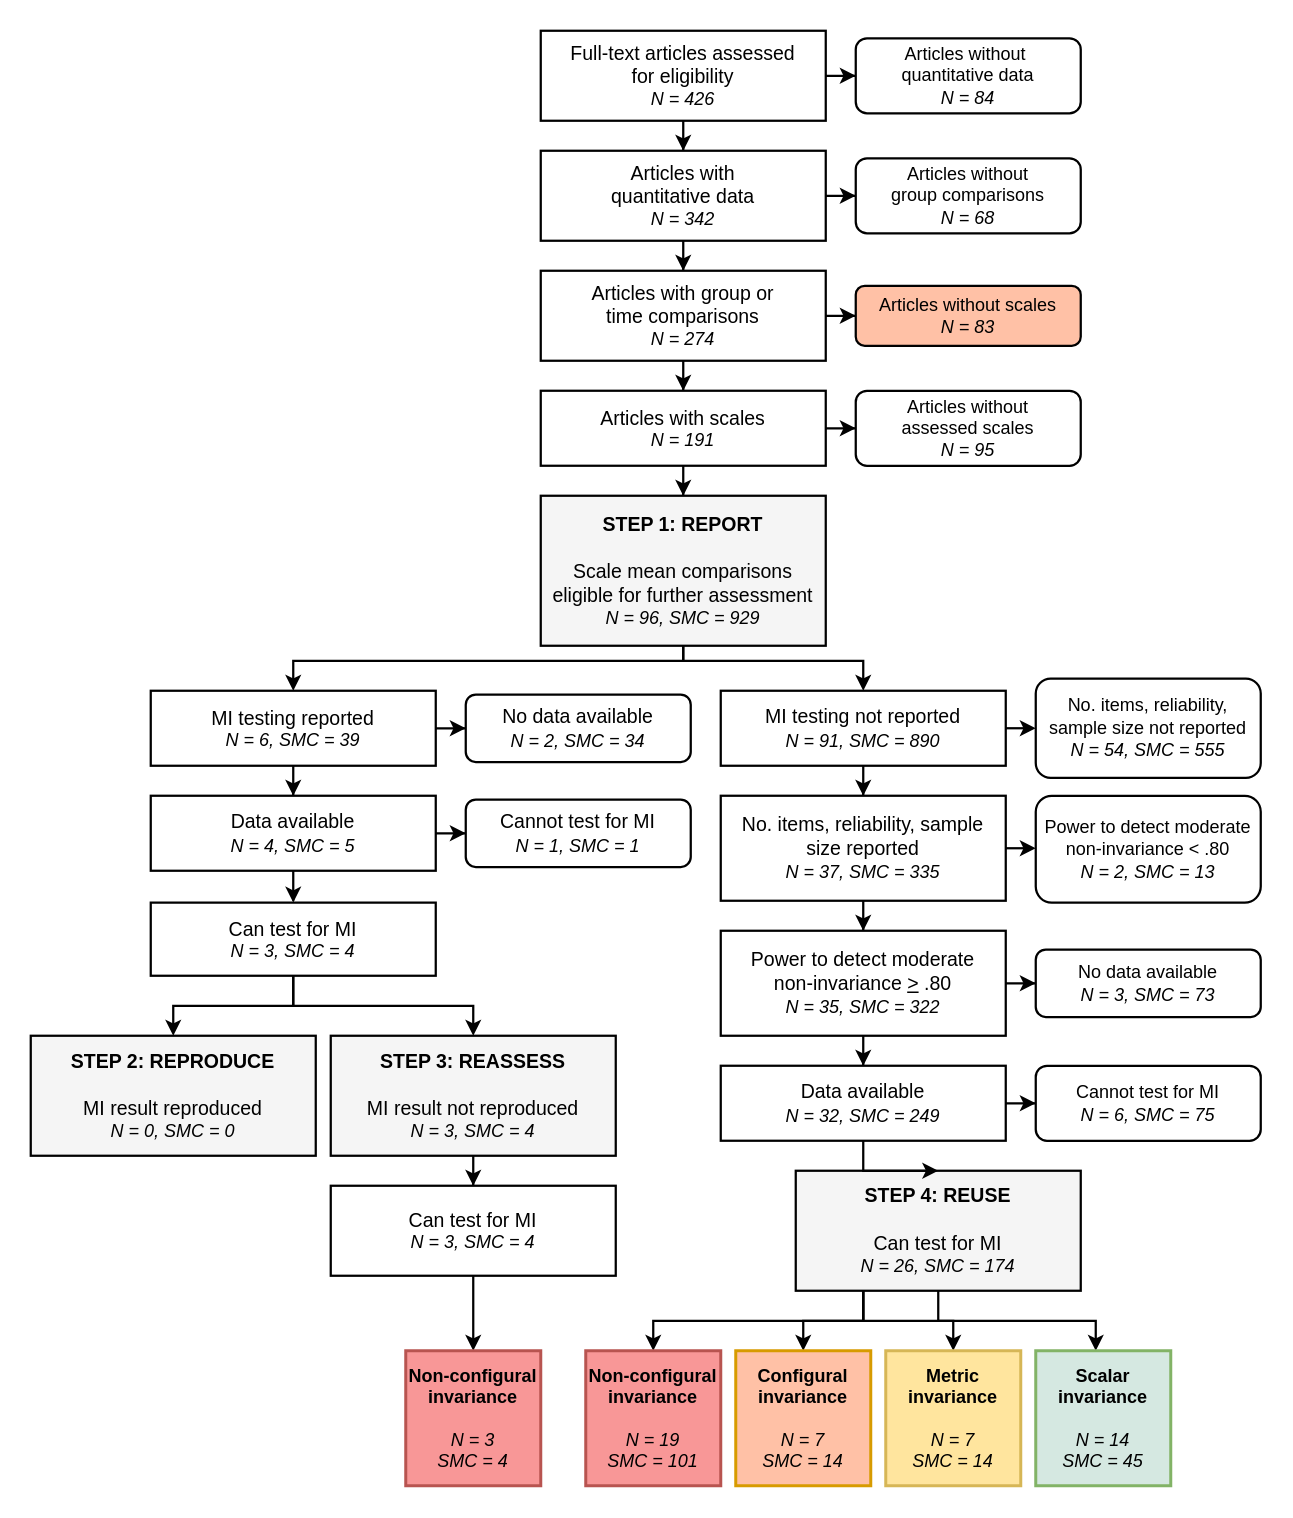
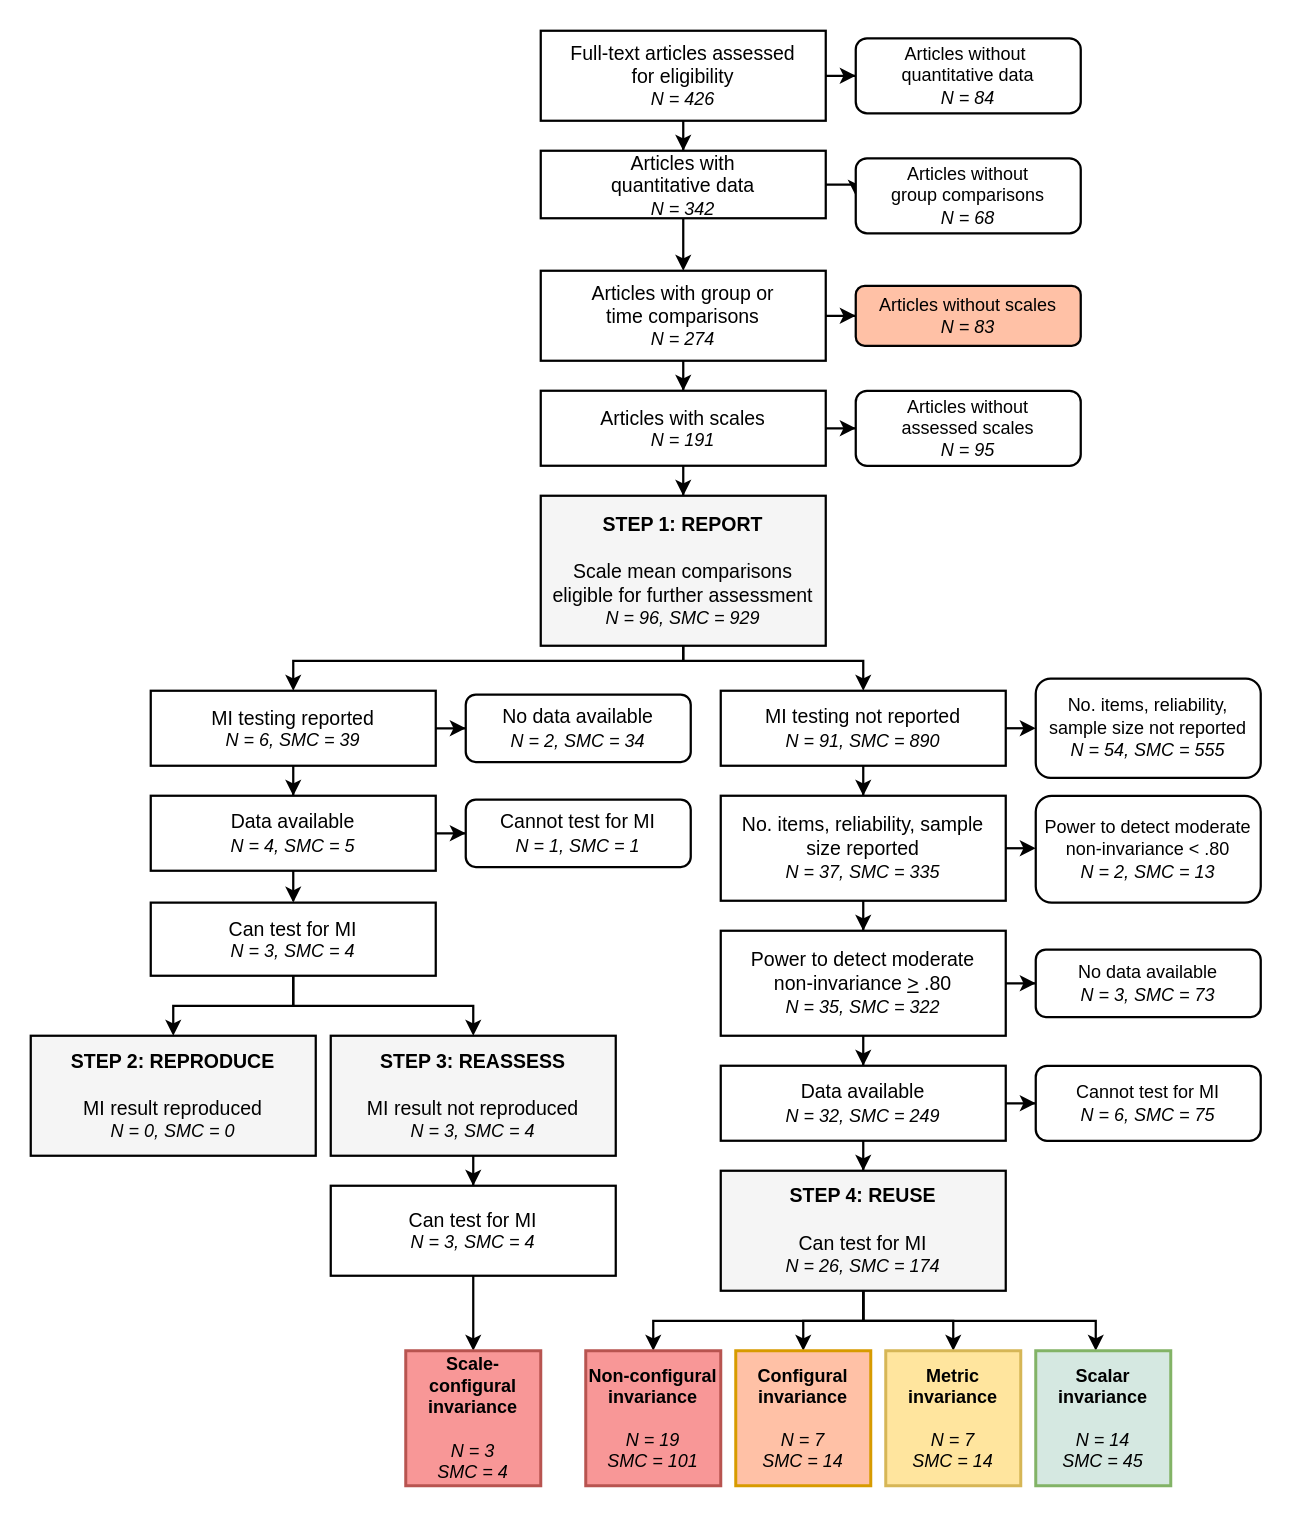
node "Articles with quantitative data N = 342": size 285x90 -> 285x68
node "STEP 4: REUSE Can test for MI N = 26, SMC = 174": moved (938, 1231) -> (863, 1231)
node "Non-configural invariance N = 3 SMC = 4": label "Non-configural invariance N = 3 SMC = 4" -> "Scale-configural invariance N = 3 SMC = 4"
